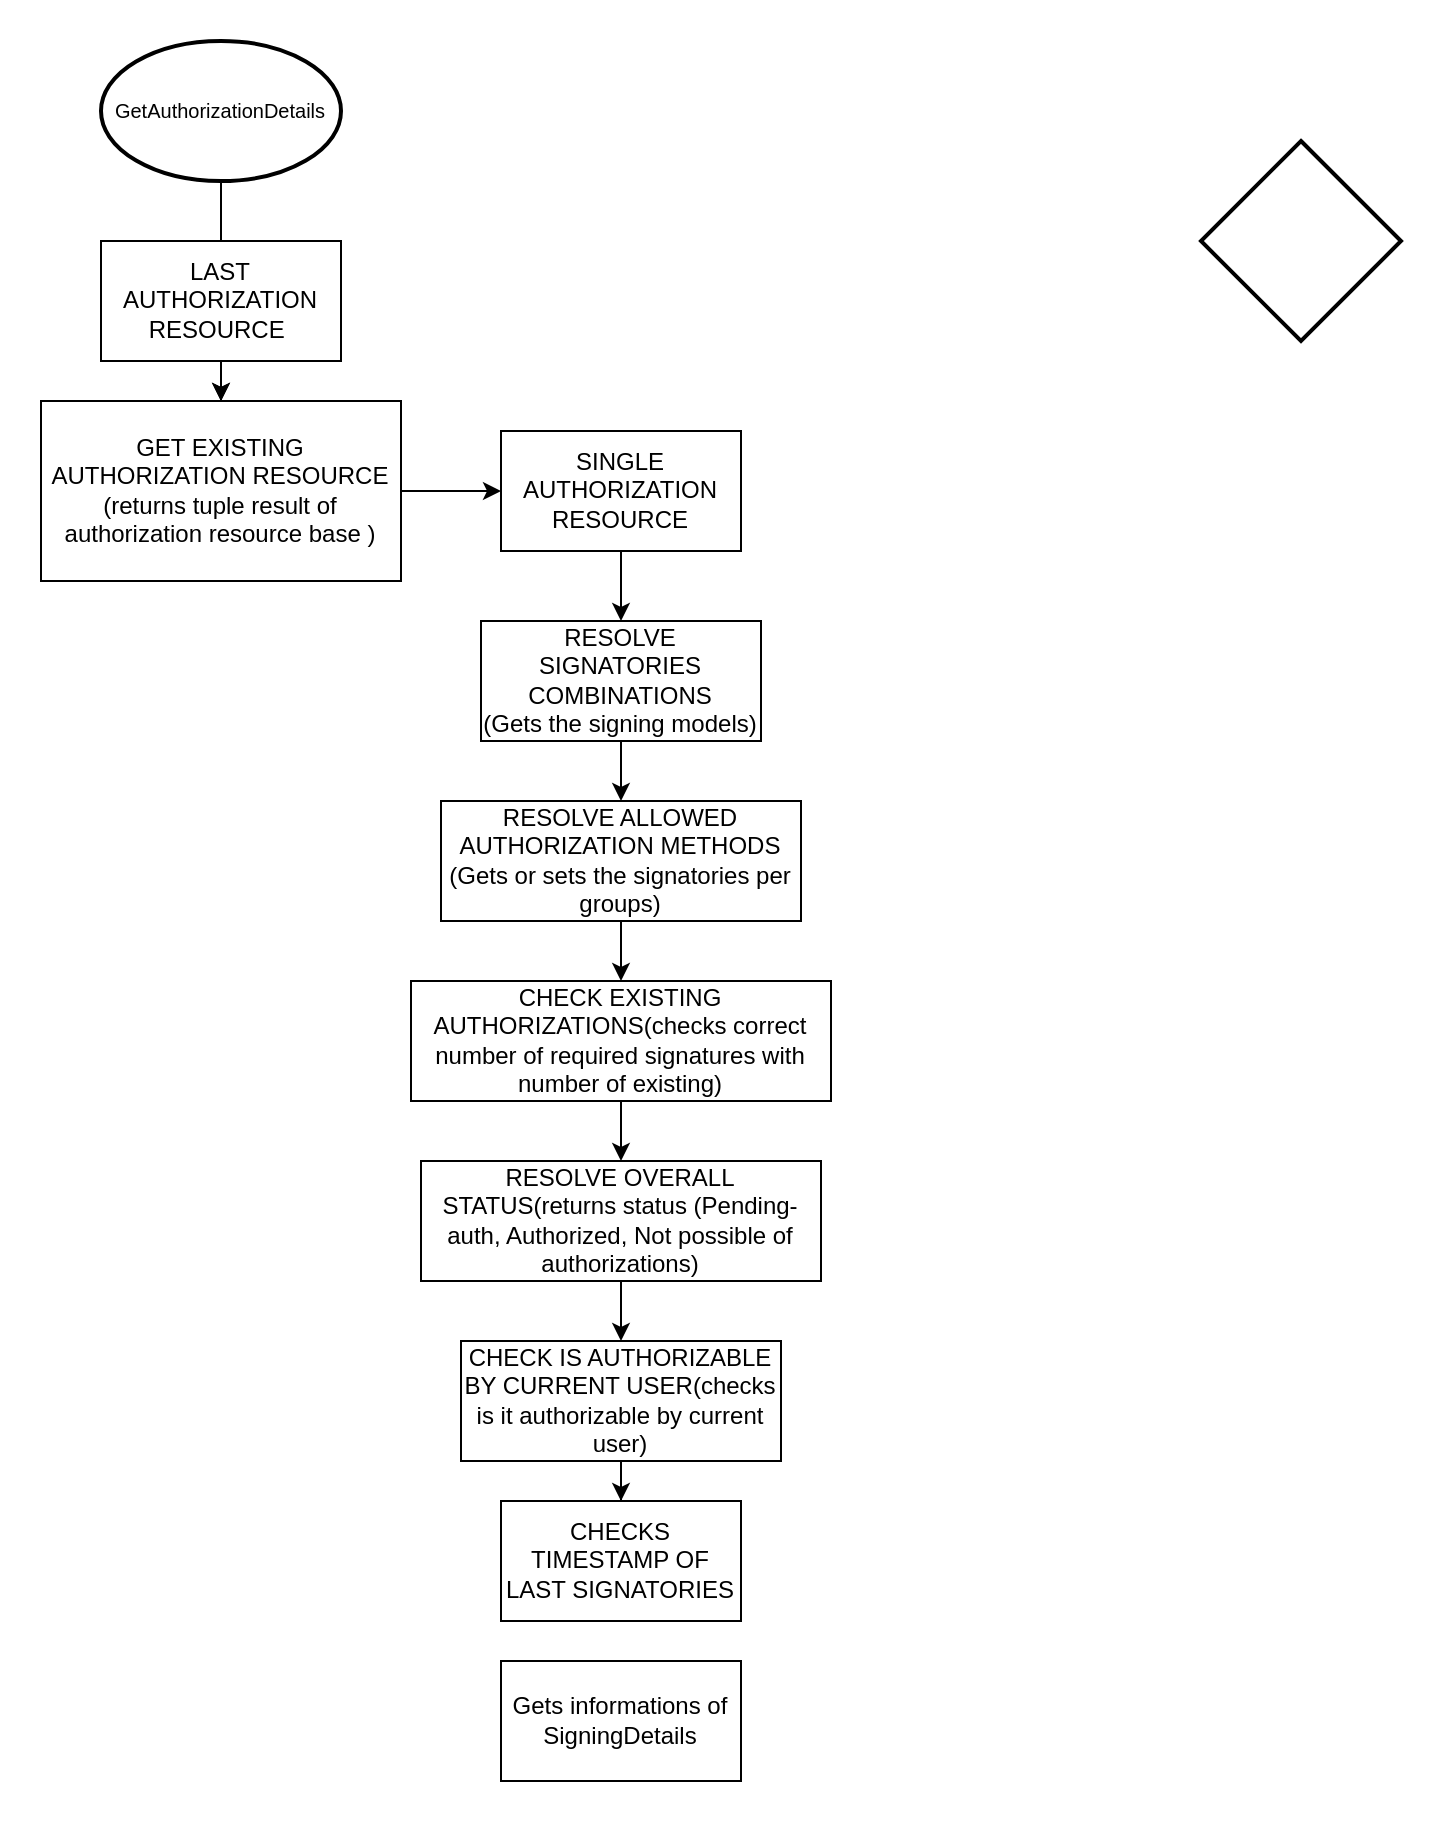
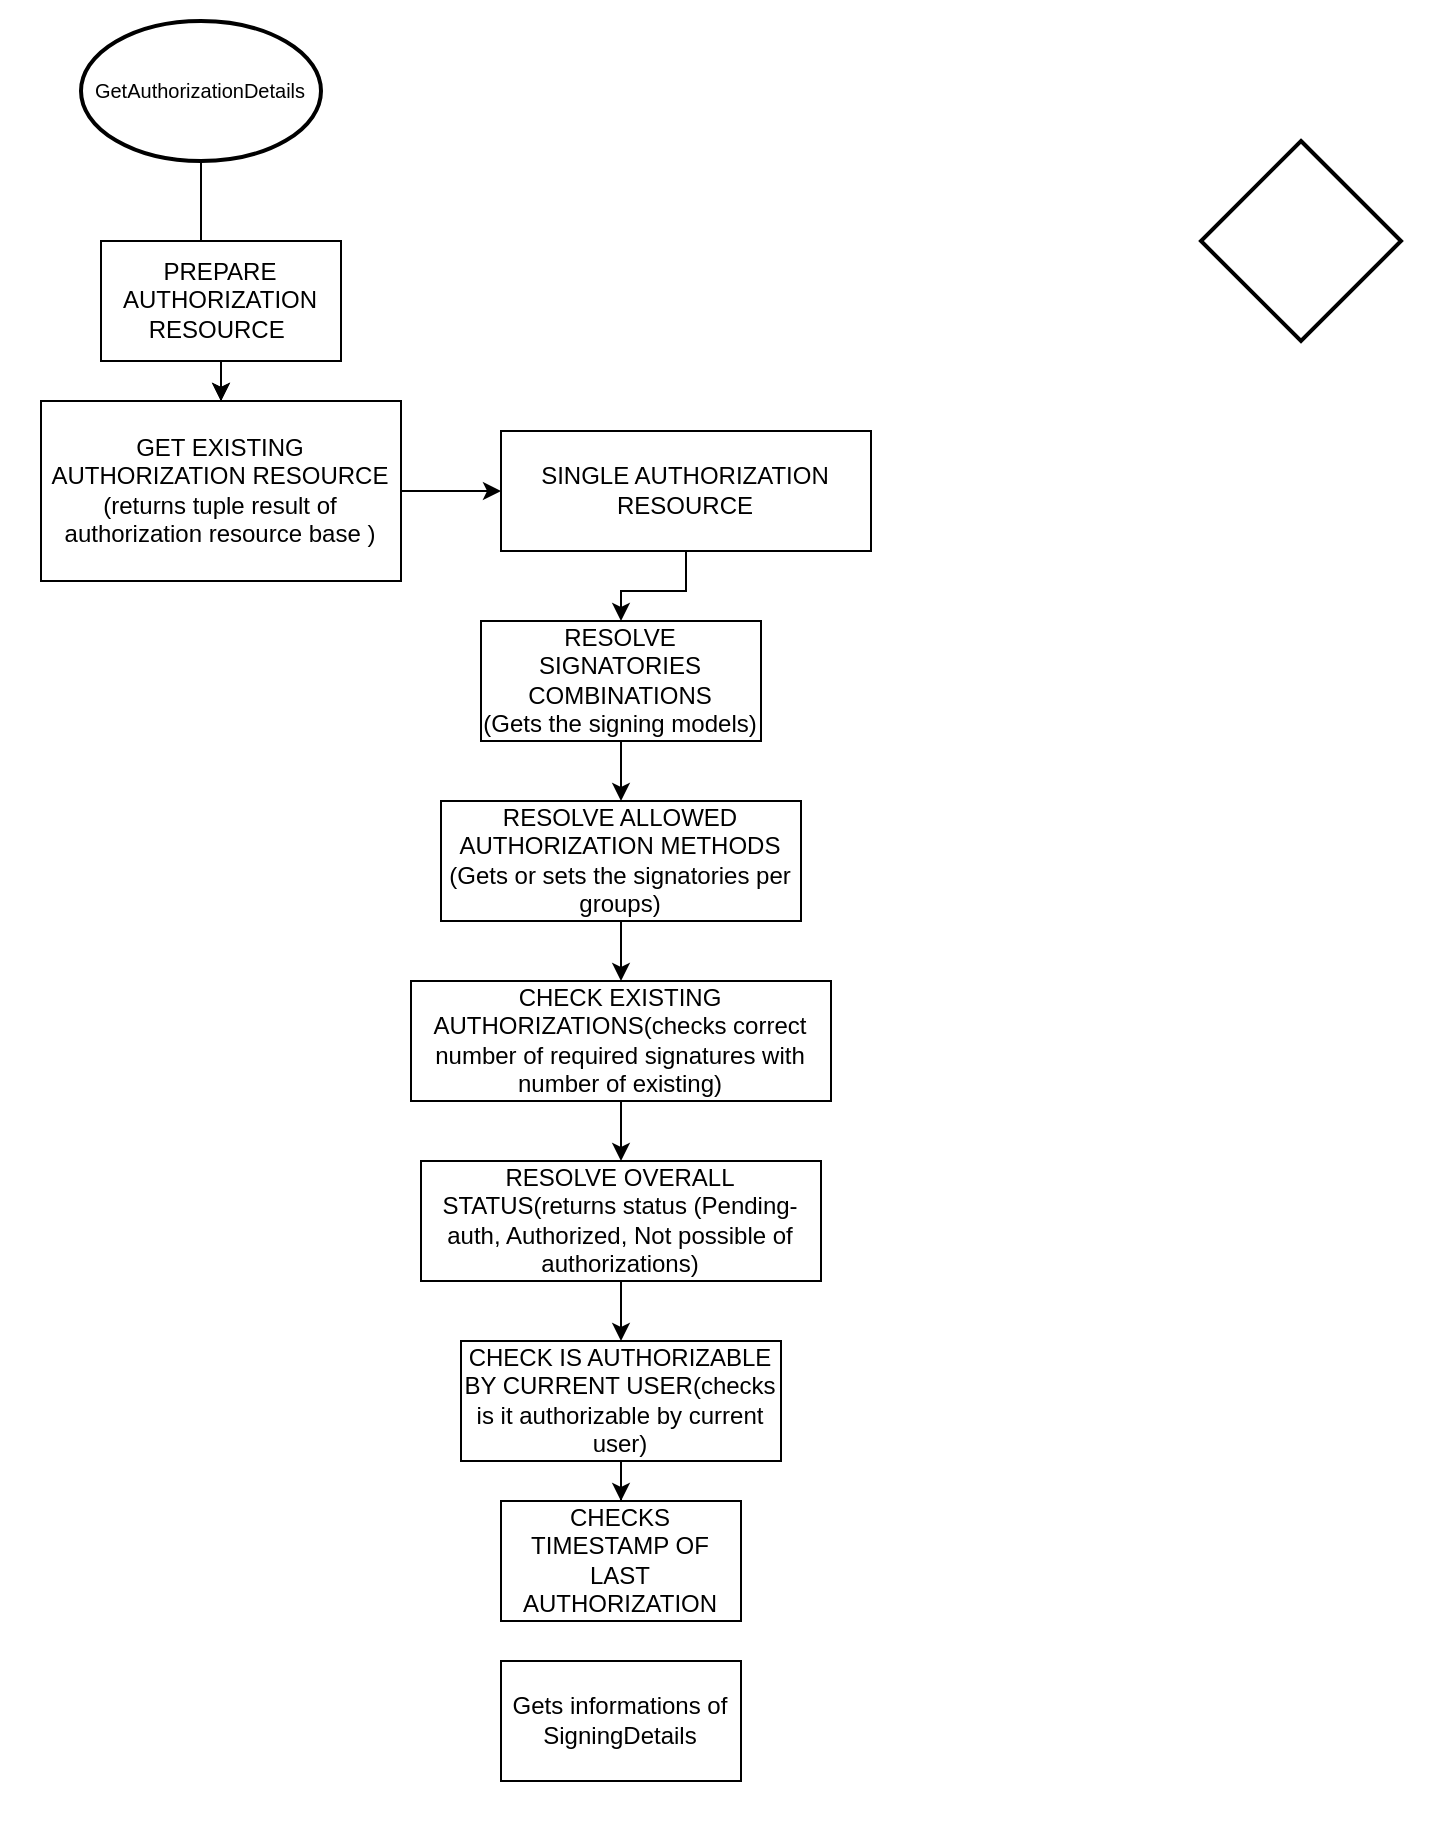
node "GetAuthorizationDetails": moved (221, 111) -> (201, 91)
node "LAST AUTHORIZATION RESOURCE": label "LAST AUTHORIZATION RESOURCE" -> "PREPARE AUTHORIZATION RESOURCE"
node "SINGLE AUTHORIZATION RESOURCE": size 240x120 -> 370x120
node "CHECKS TIMESTAMP OF LAST SIGNATORIES": label "CHECKS TIMESTAMP OF LAST SIGNATORIES" -> "CHECKS TIMESTAMP OF LAST AUTHORIZATION"
